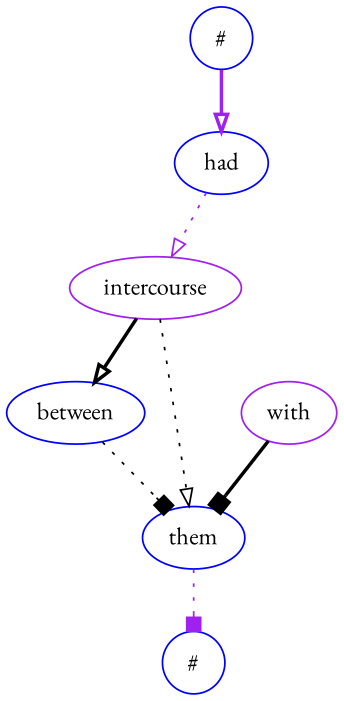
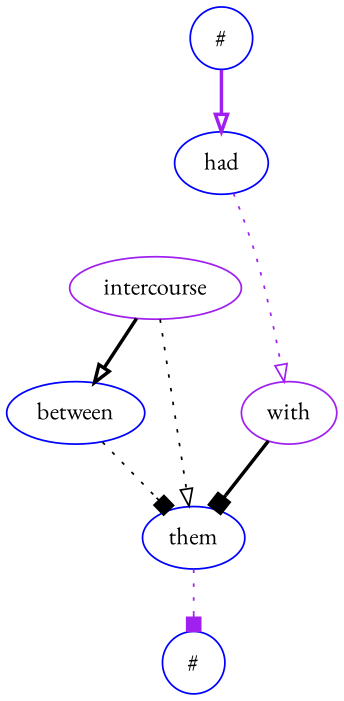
edge "had" -> "intercourse": now "had" -> "with"
